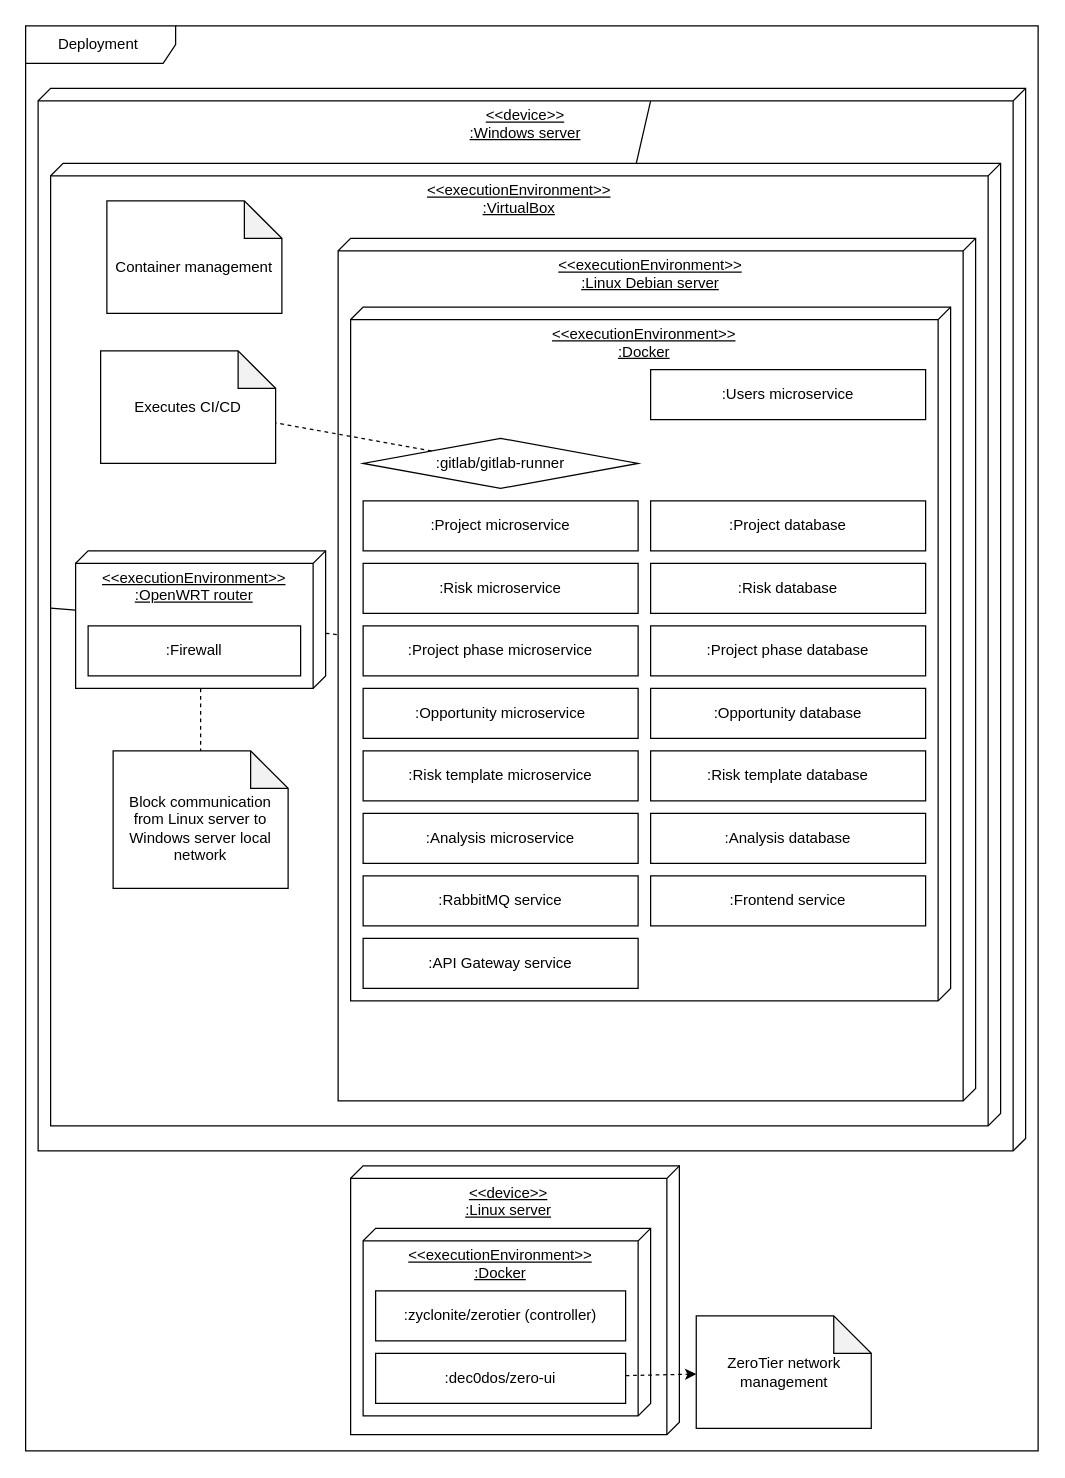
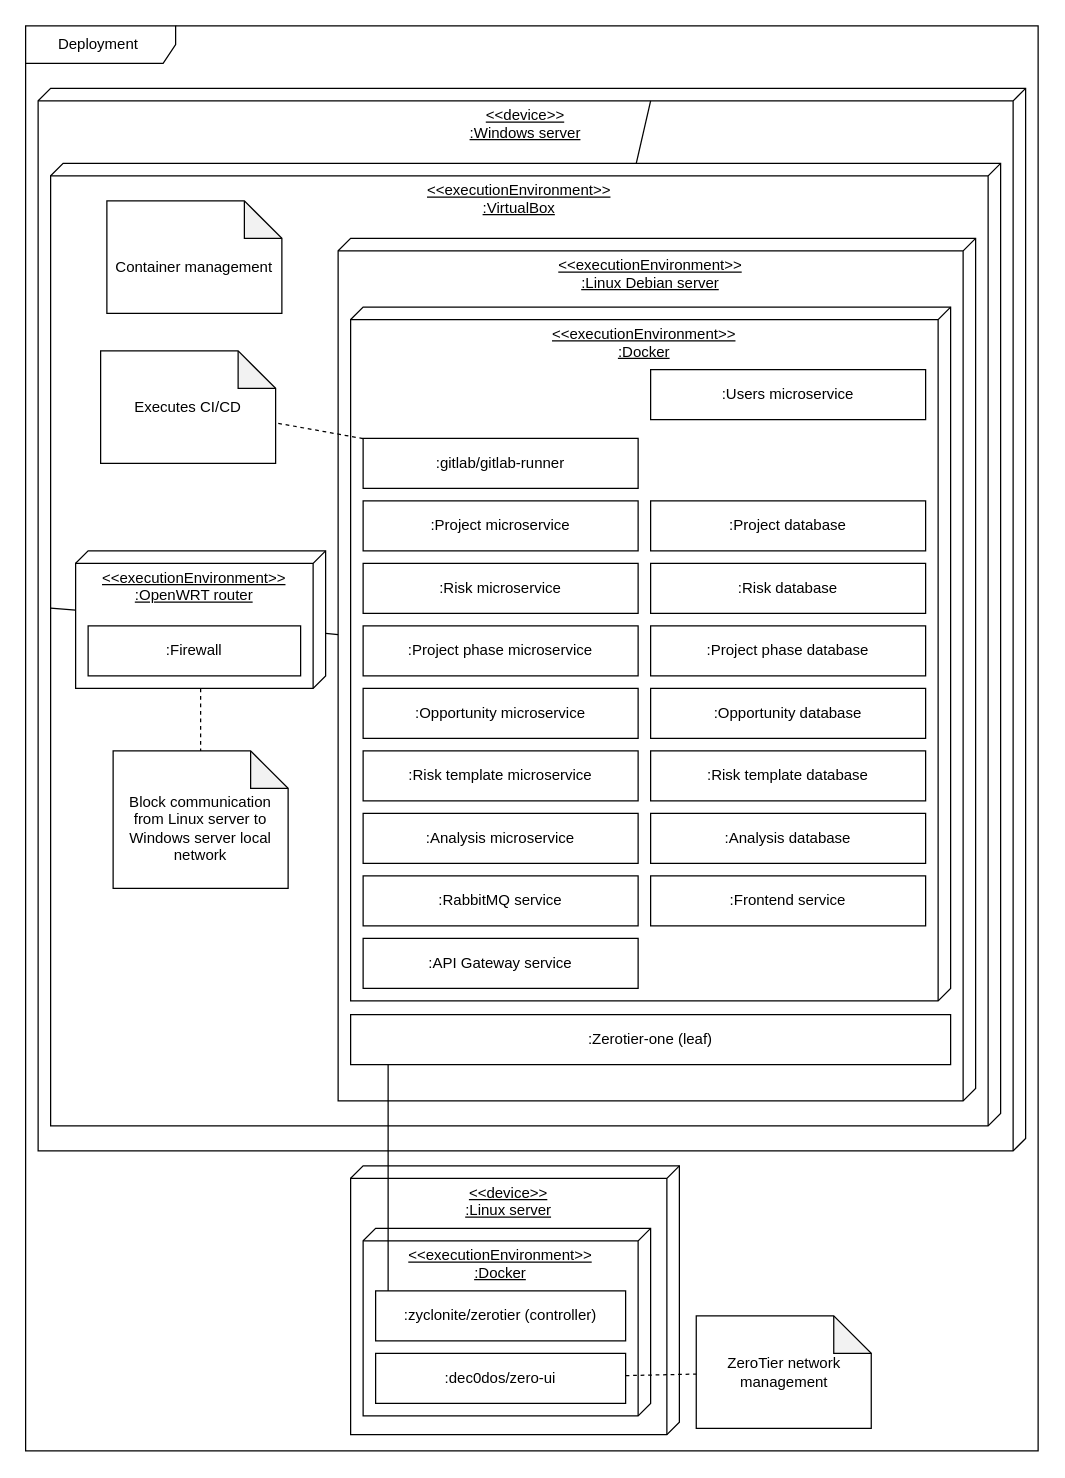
node ":gitlab/gitlab-runner": shape diamond -> rectangle
edge "<<executionEnvironment>> :OpenWRT router" -- "<<executionEnvironment>> :Linux Debian server": style dashed -> solid
node ":Zerotier-one (leaf)": added
edge ":Zerotier-one (leaf)" -- ":zyclonite/zerotier (controller)": added
edge ":dec0dos/zero-ui" -> "ZeroTier network management": arrowhead classic -> none
